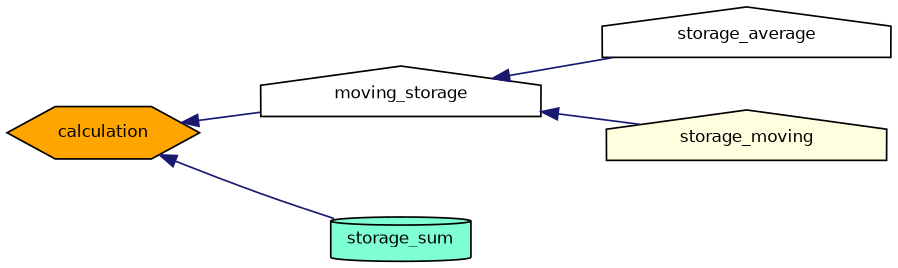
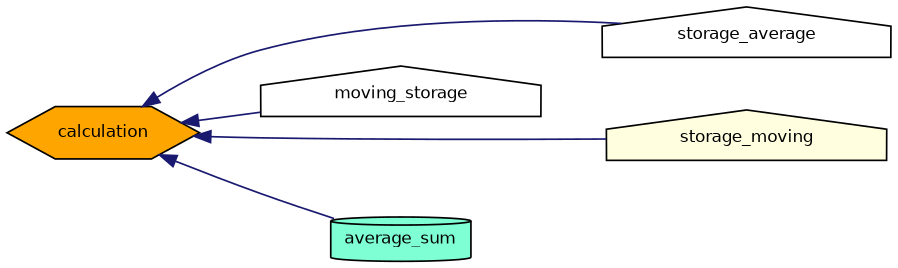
edge "storage_average" -> "moving_storage": now "storage_average" -> "calculation"
edge "storage_moving" -> "moving_storage": now "storage_moving" -> "calculation"
node "storage_sum": label "storage_sum" -> "average_sum"
